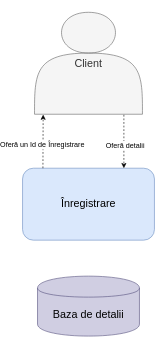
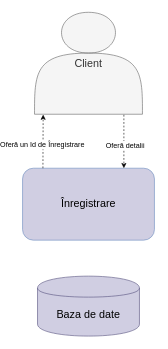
node "Înregistrare": fillcolor #dae8fc -> #d0cee2
node "Baza de detalii": label "Baza de detalii" -> "Baza de date"
